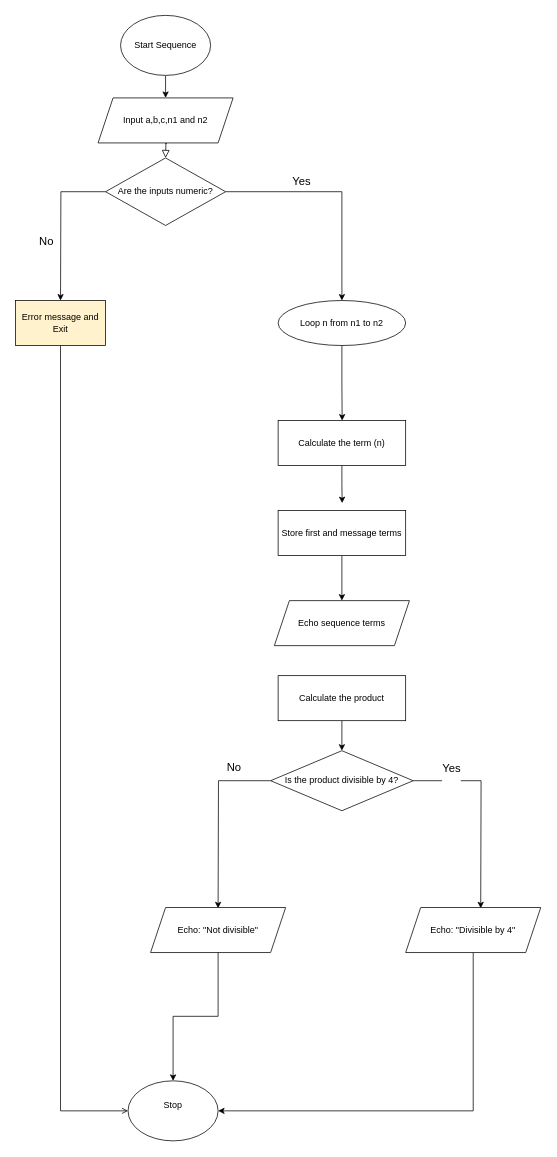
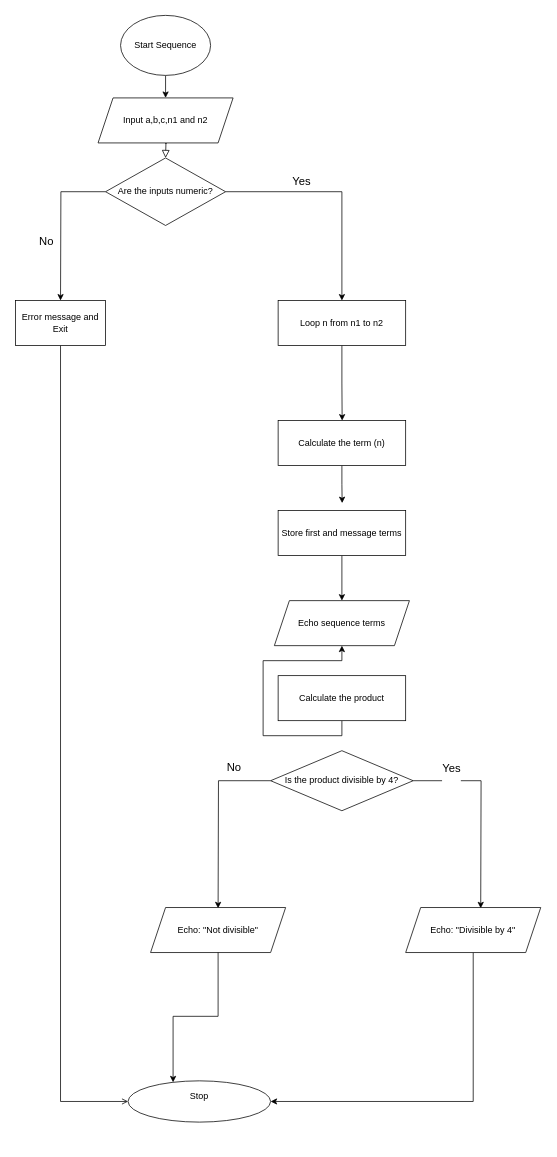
node "Error message and Exit": fillcolor #fff2cc -> #ffffff
node "Loop n from n1 to n2": shape ellipse -> rectangle
edge "Calculate the product" -> "Is the product divisible by 4?": now "Calculate the product" -> "Echo sequence terms"
node "Stop": size 90x60 -> 143x41
